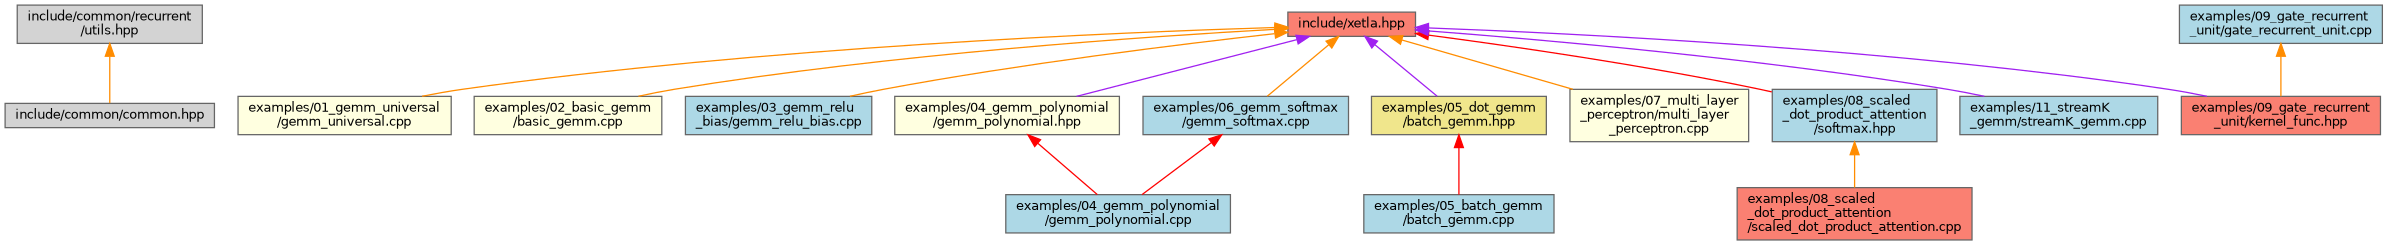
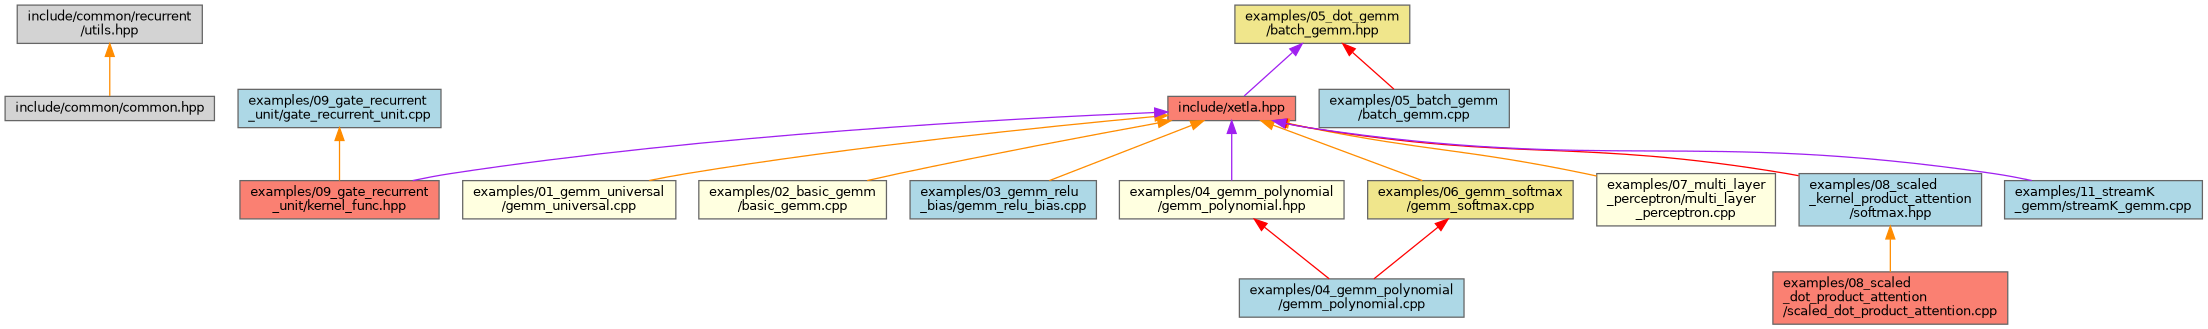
edge "examples/05_dot_gemm /batch_gemm.hpp" -> "include/xetla.hpp": reversed
node "examples/06_gemm_softmax /gemm_softmax.cpp": fillcolor lightblue -> khaki
node "examples/08_scaled _dot_product_attention /softmax.hpp": label "examples/08_scaled _dot_product_attention /softmax.hpp" -> "examples/08_scaled _kernel_product_attention /softmax.hpp"
